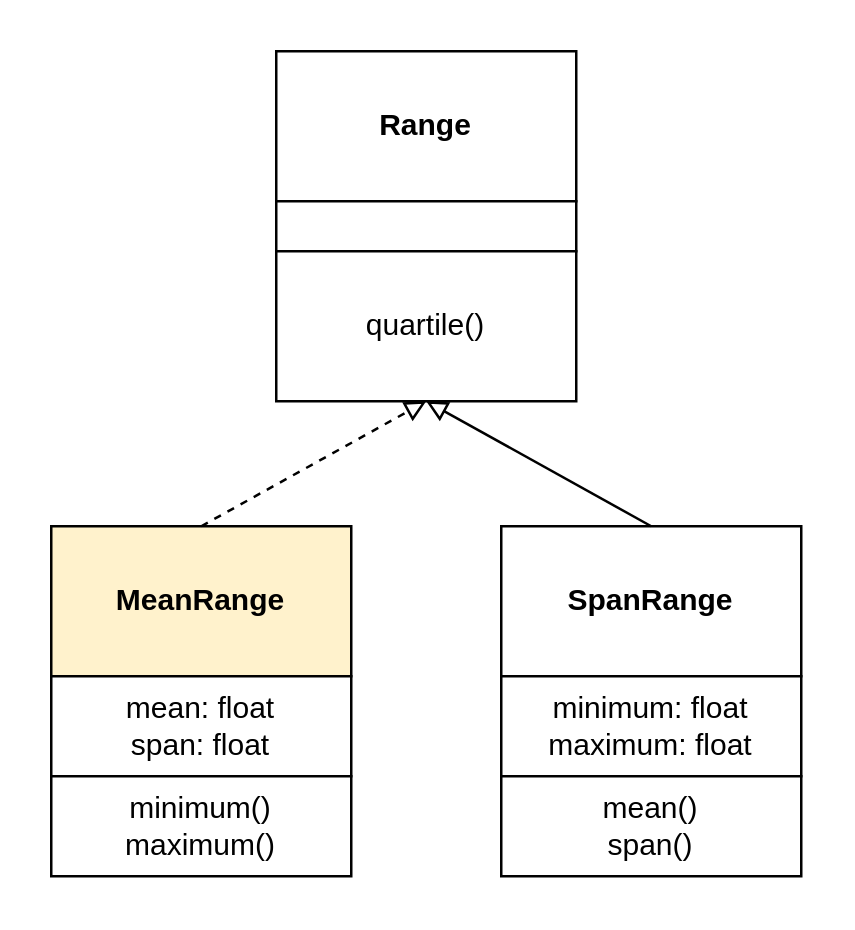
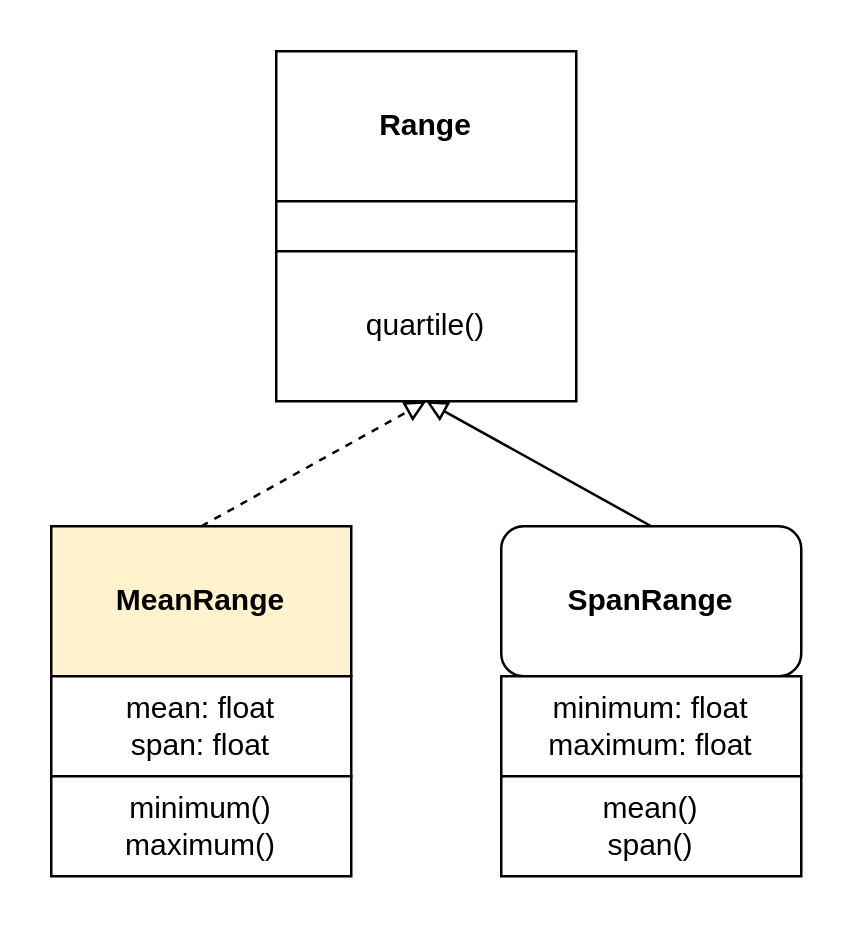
node "SpanRange": shape rectangle -> rounded rectangle
